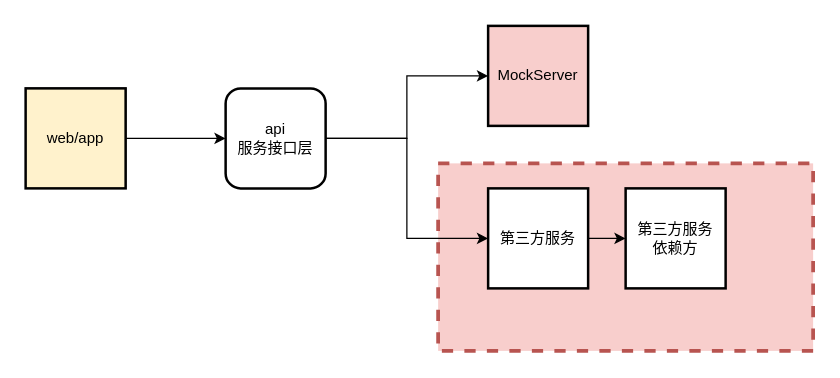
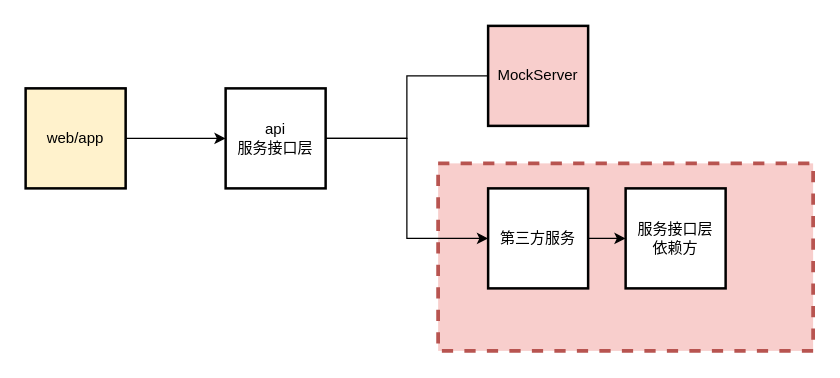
edge "api 服务接口层" -> "MockServer": arrowhead classic -> none
node "api 服务接口层": shape rounded rectangle -> rectangle
node "第三方服务 依赖方": label "第三方服务 依赖方" -> "服务接口层 依赖方"
